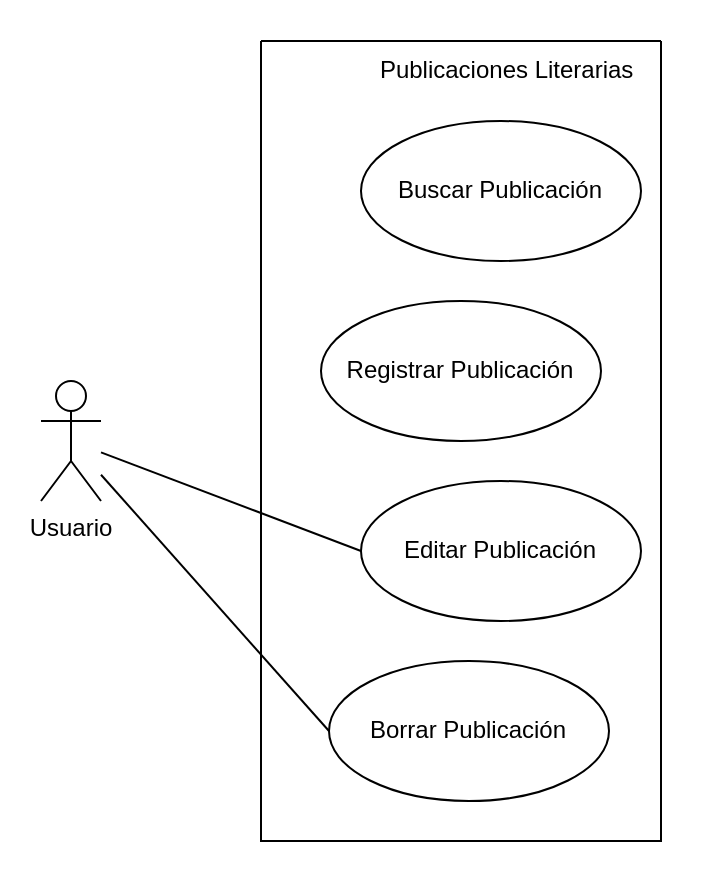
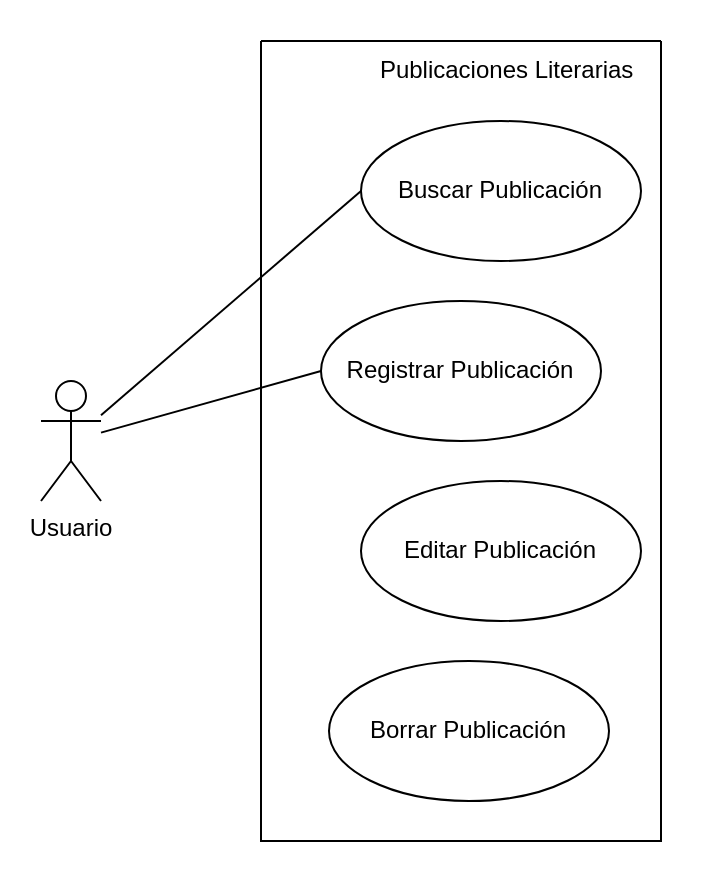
edge "Buscar Publicación" -- "Usuario": added
edge "Registrar Publicación" -- "Usuario": added
edge "Usuario" -- "Editar Publicación": removed
edge "Usuario" -- "Borrar Publicación": removed
